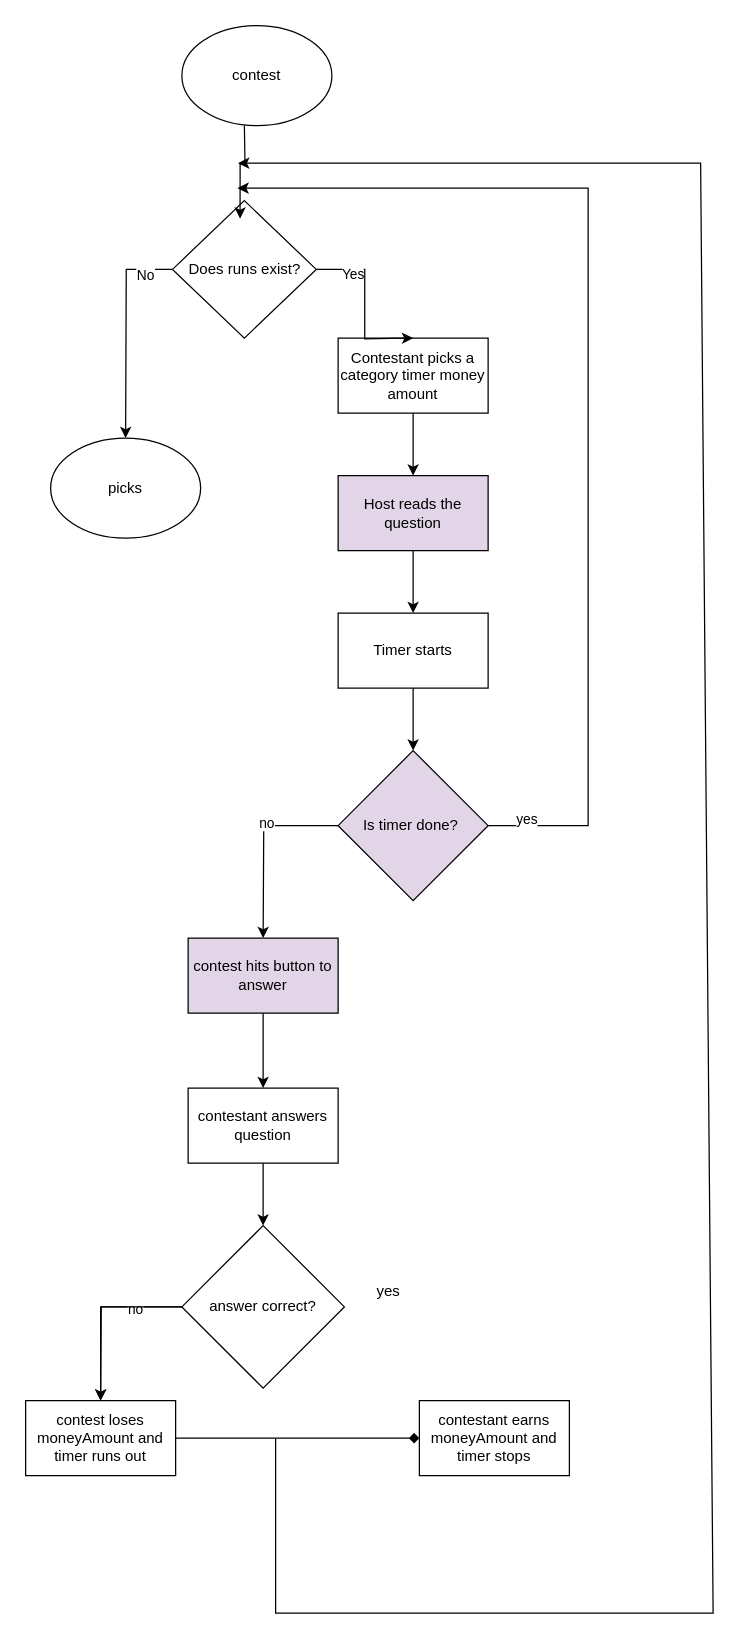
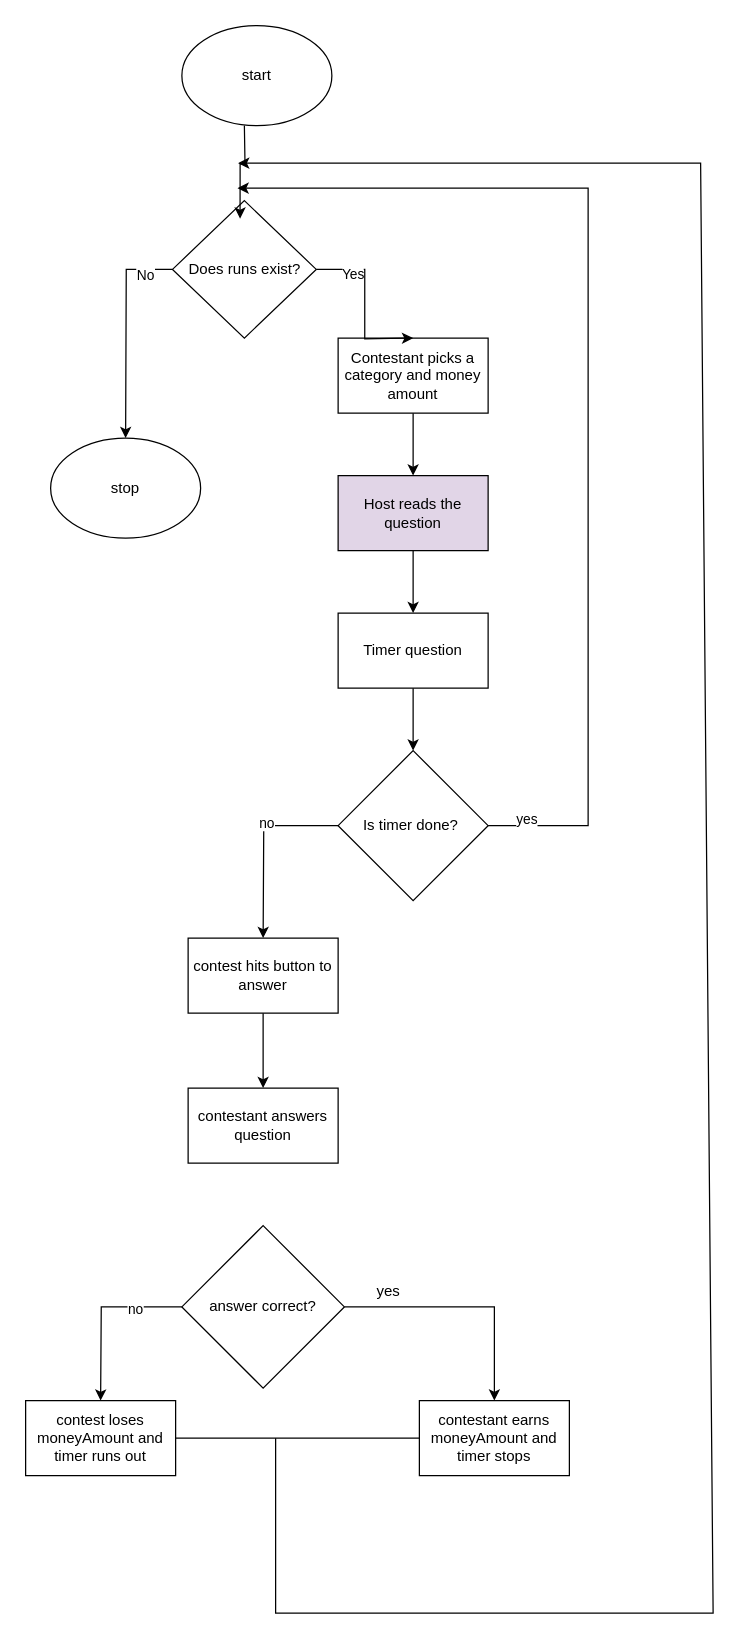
node "contest": label "contest" -> "start"
node "Contestant picks a category timer money amount": label "Contestant picks a category timer money amount" -> "Contestant picks a category and money amount"
node "picks": label "picks" -> "stop"
node "Timer starts": label "Timer starts" -> "Timer question"
node "Is timer done?": fillcolor #e1d5e7 -> #ffffff
node "contest hits button to answer": fillcolor #e1d5e7 -> #ffffff
edge "contestant answers question" -> "answer correct?": removed
edge "answer correct?" -> "contest loses moneyAmount and timer runs out": now "answer correct?" -> "contestant earns moneyAmount and timer stops"
edge "contest loses moneyAmount and timer runs out" -> "contestant earns moneyAmount and timer stops": arrowhead diamond -> none
